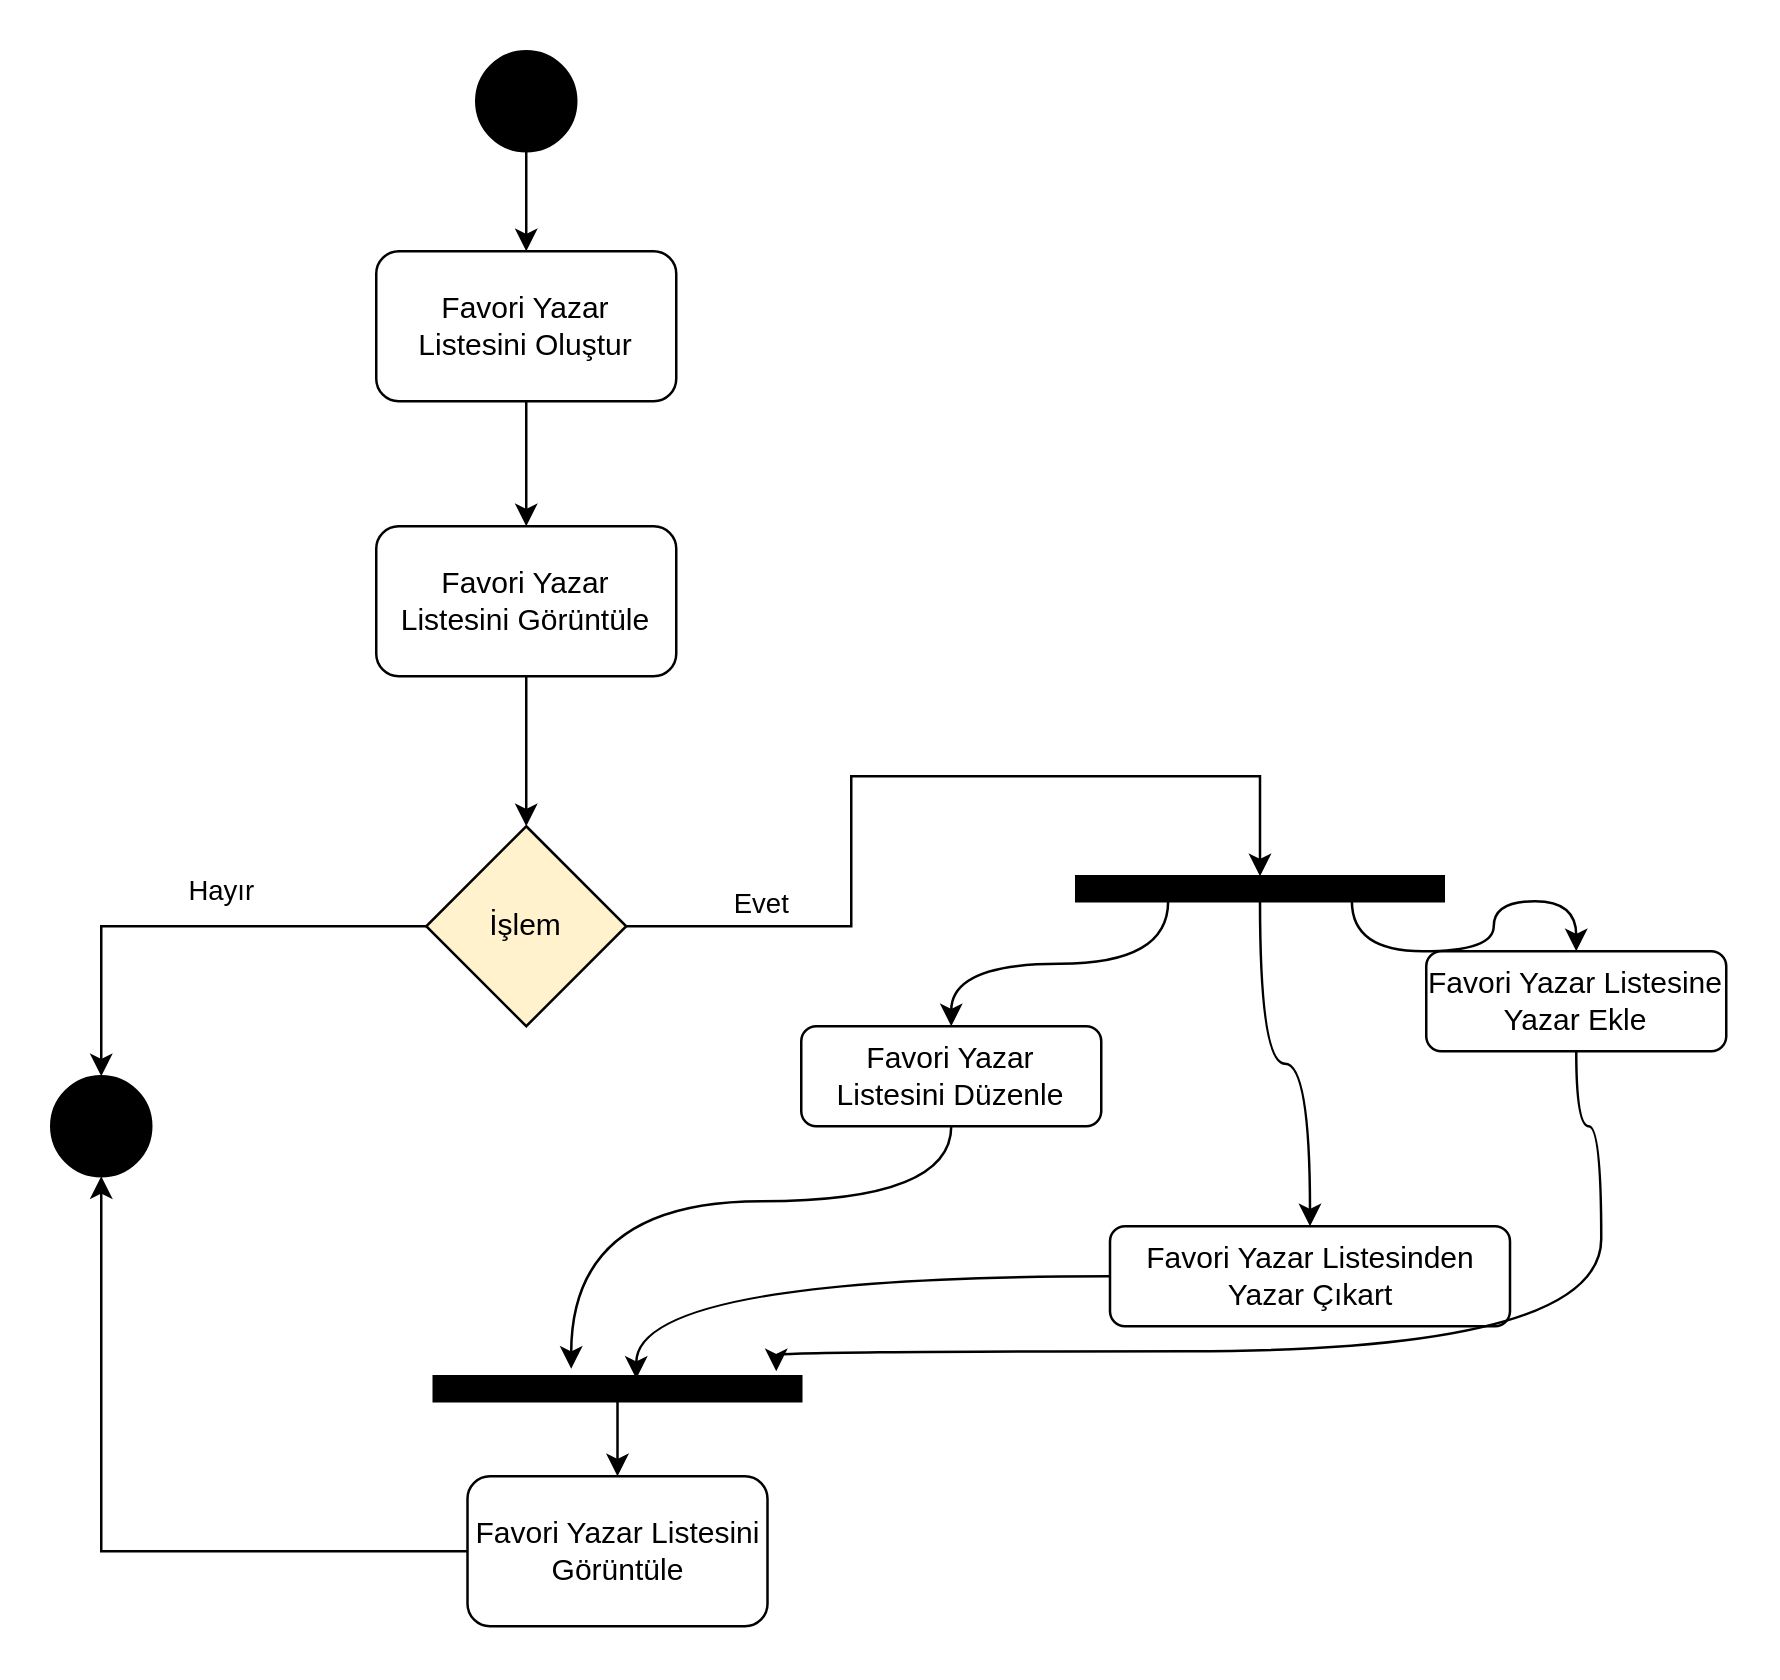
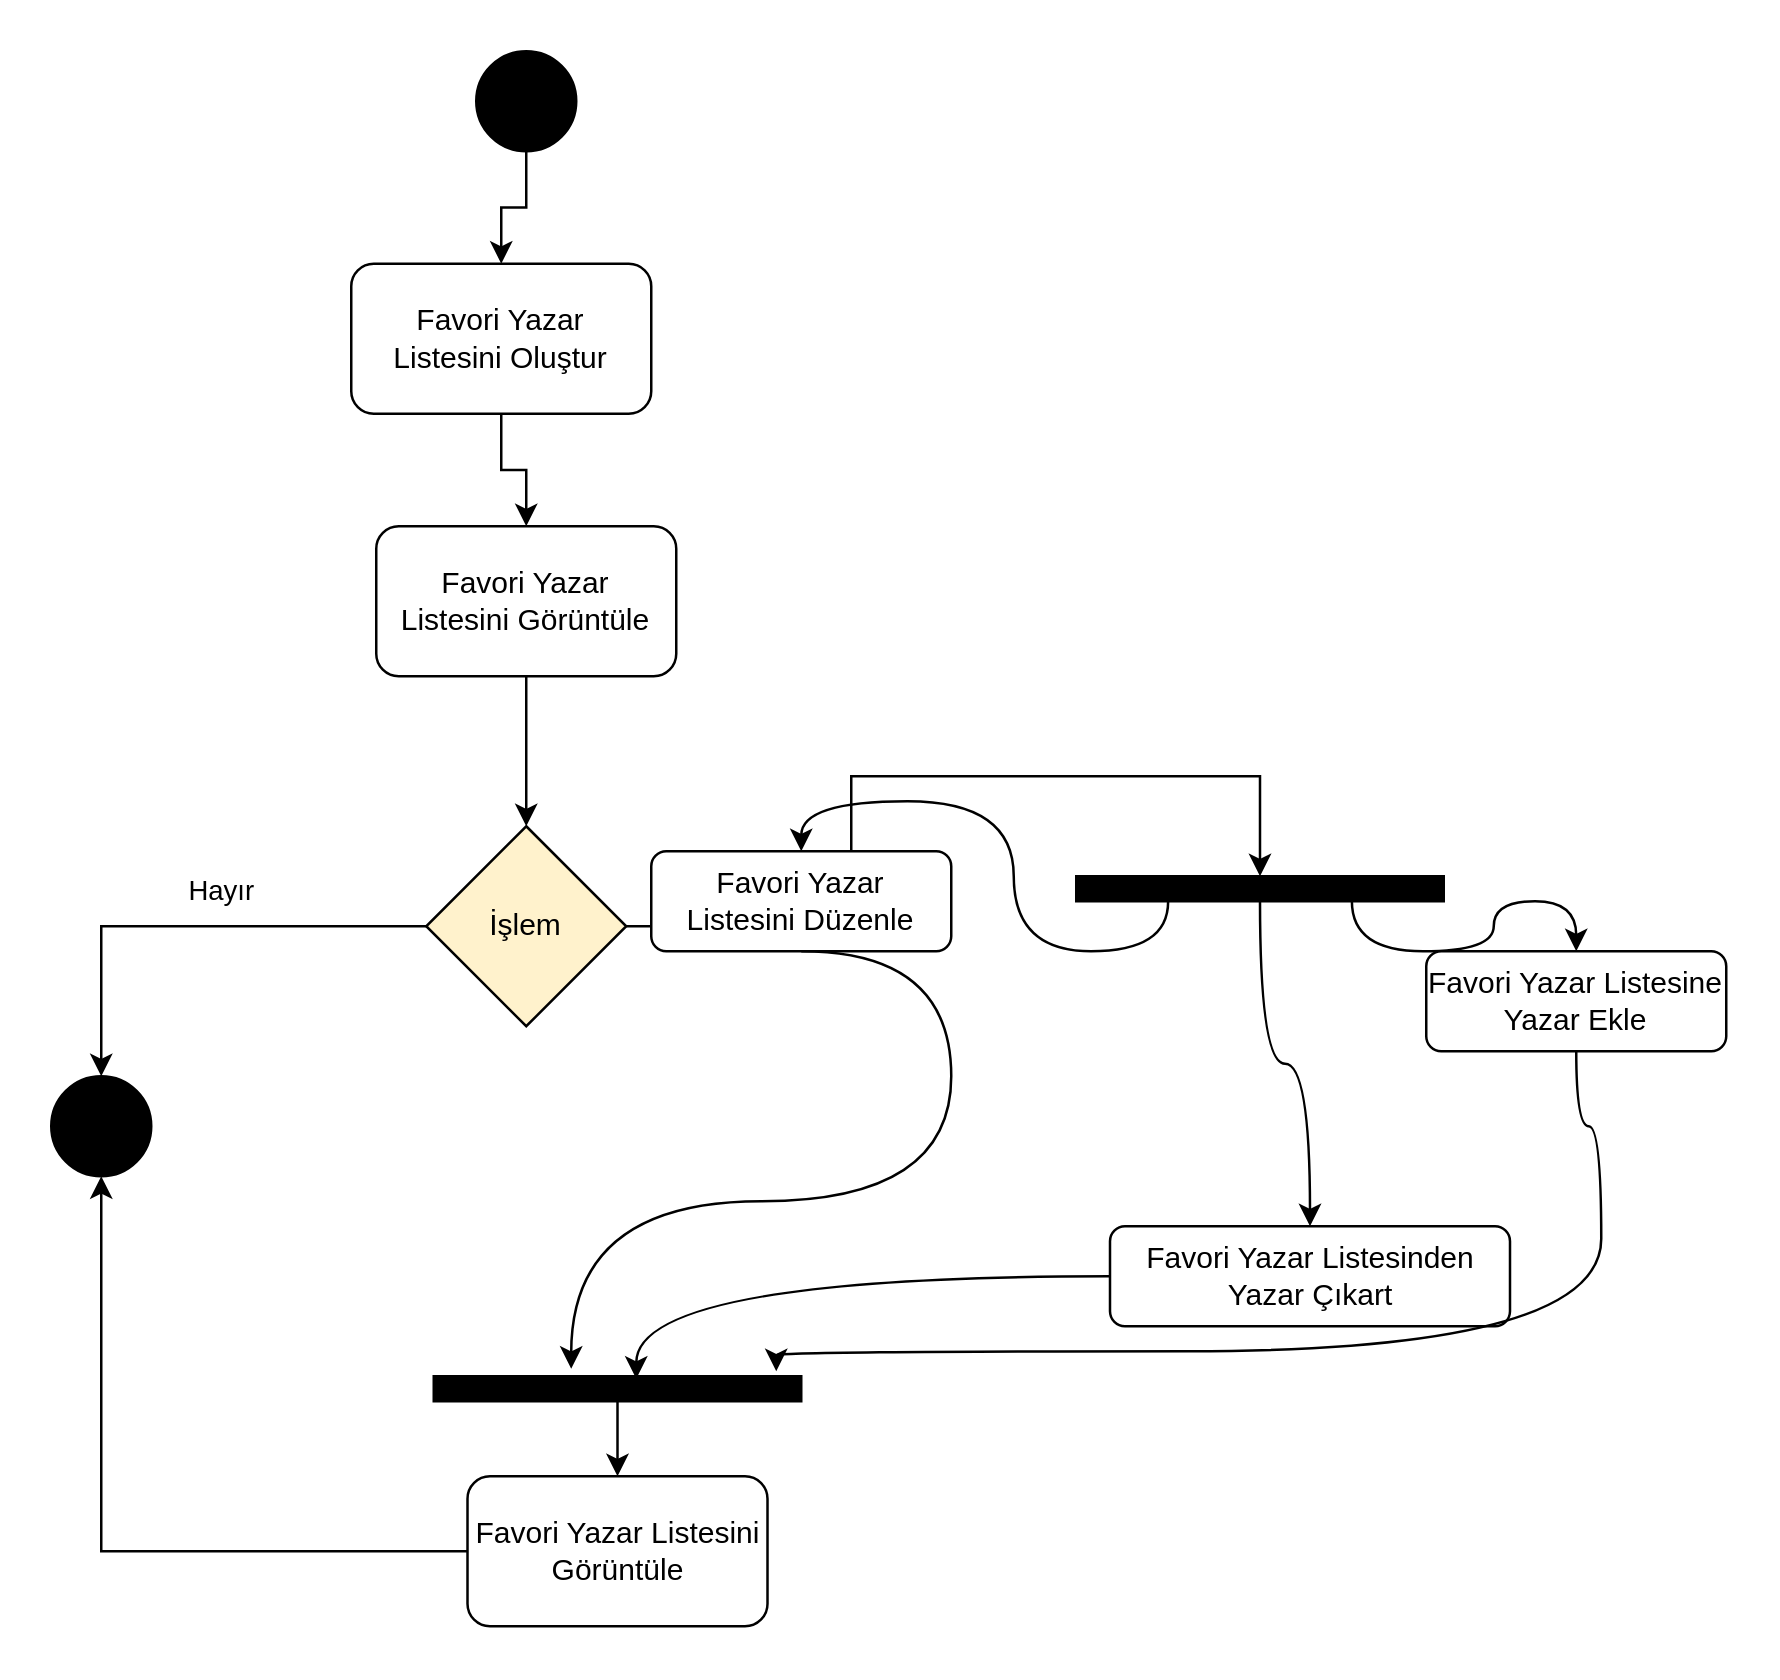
node "Favori Yazar Listesini Oluştur": moved (526, 326) -> (501, 339)
node "Favori Yazar Listesini Düzenle": moved (951, 1076) -> (801, 901)
